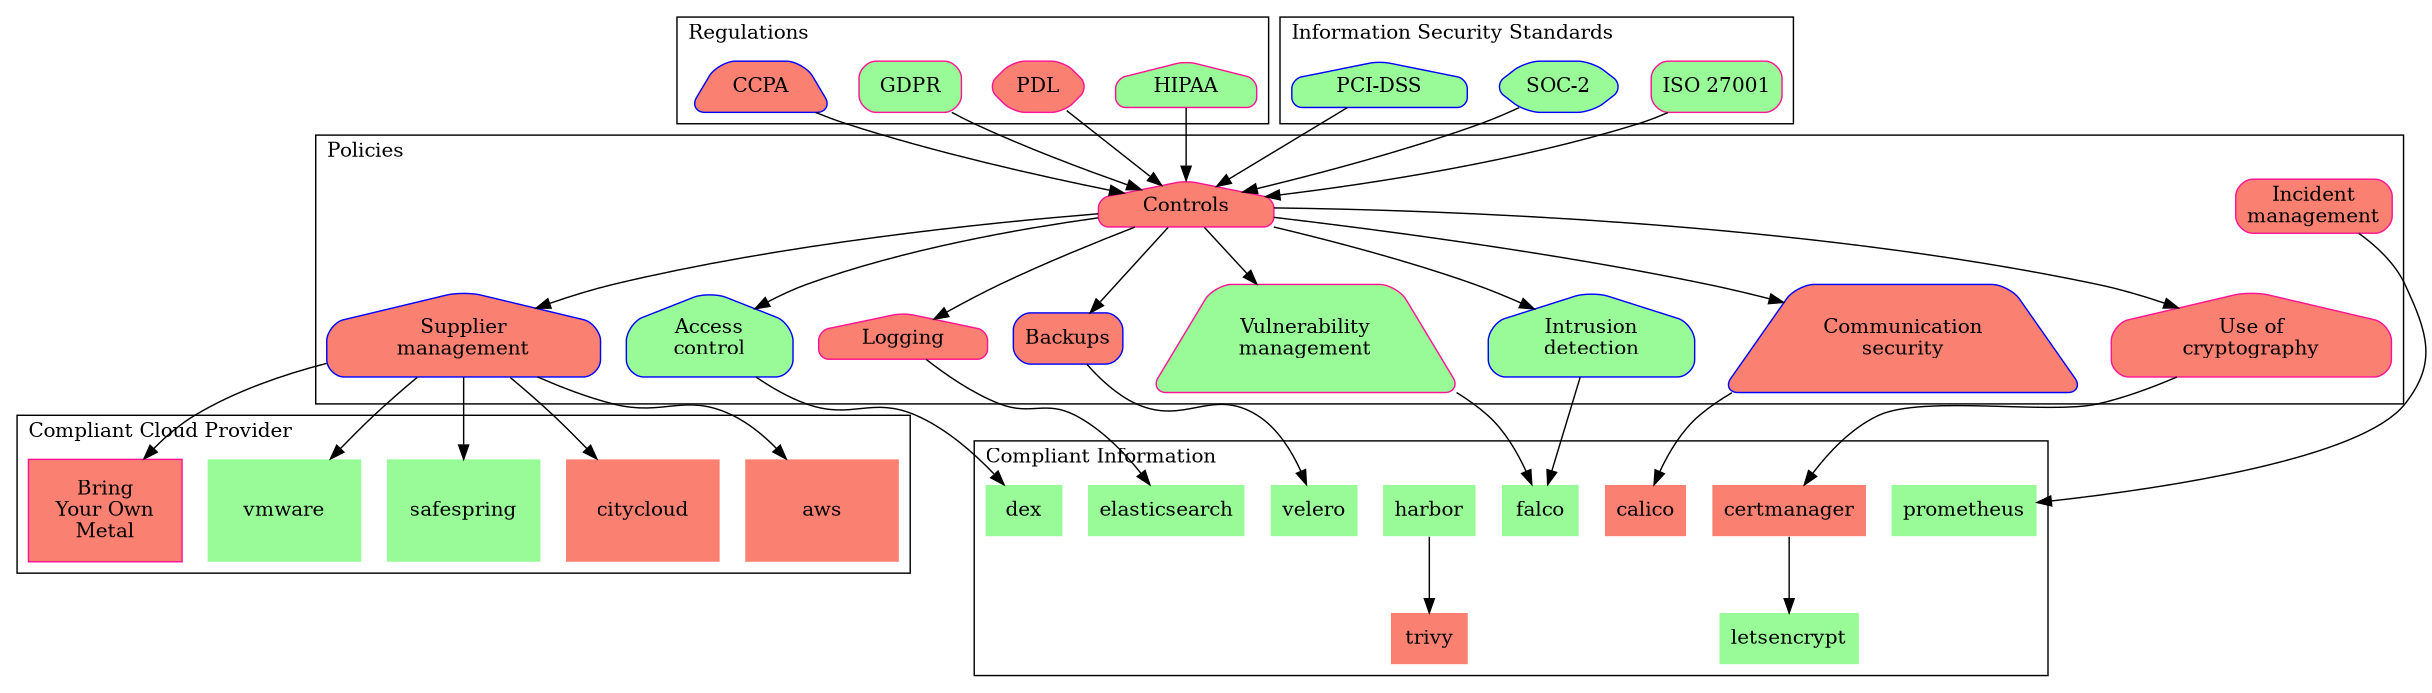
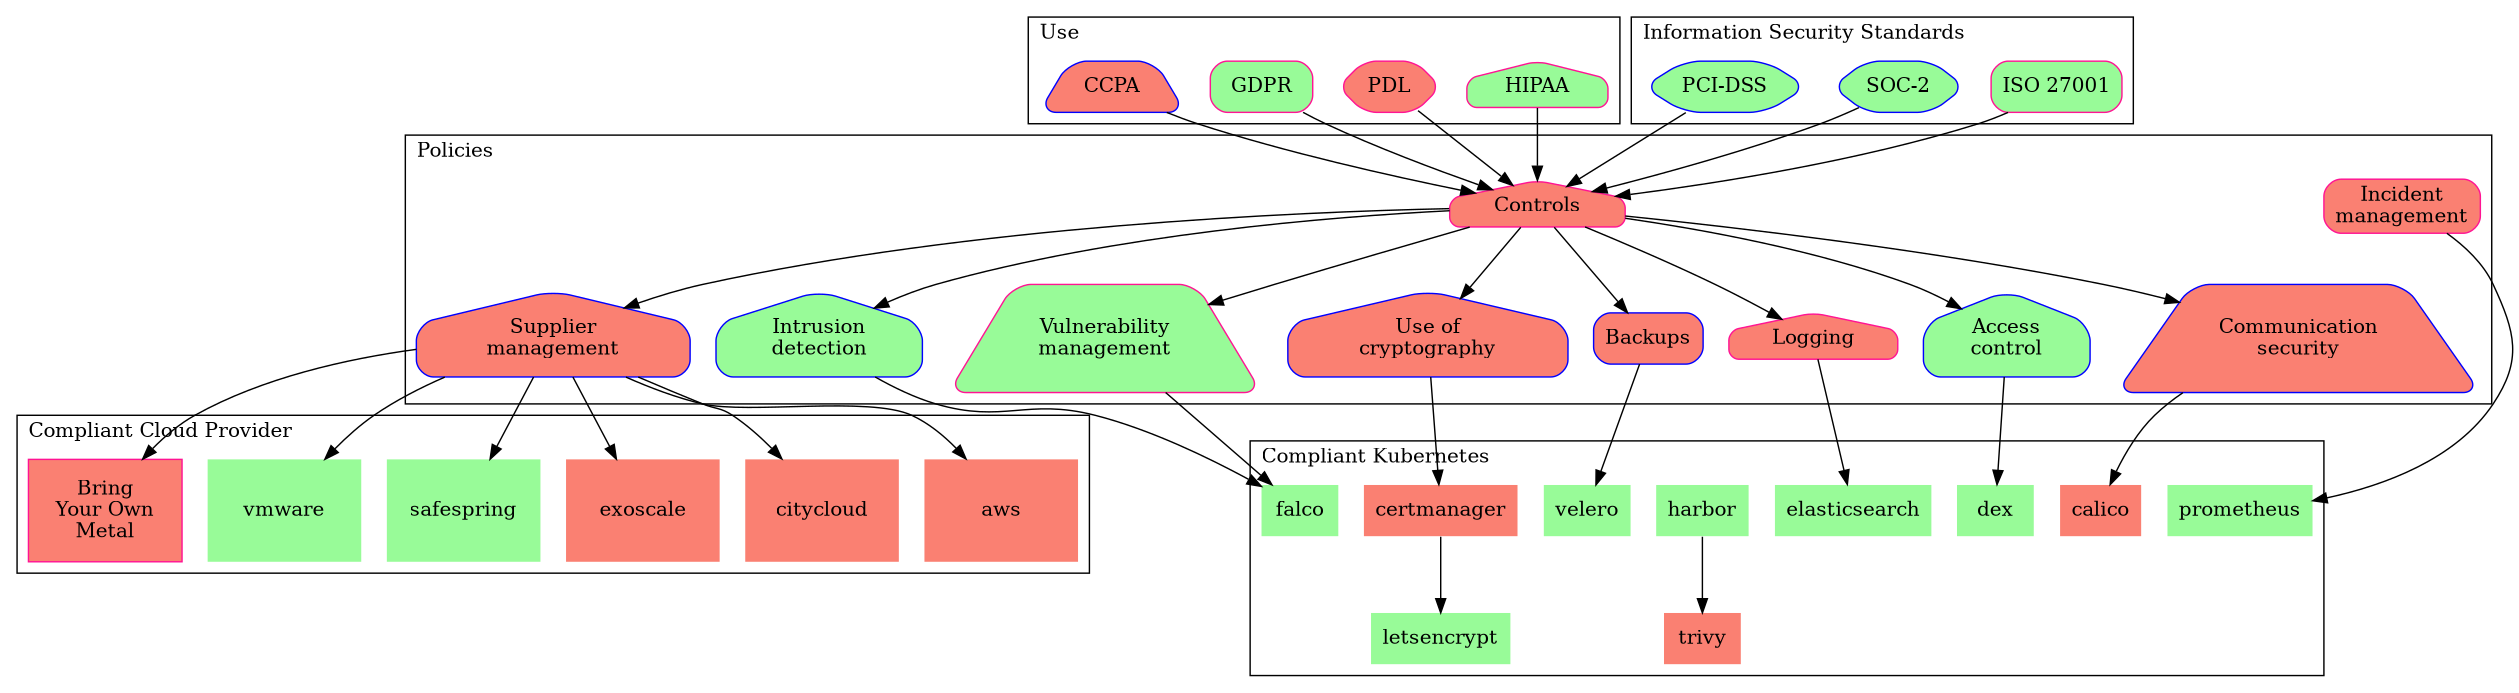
cluster "Regulations": label "Regulations" -> "Use"
node "PCI-DSS": shape house -> hexagon
node "Use of cryptography": color deeppink -> blue
cluster "Compliant Information": label "Compliant Information" -> "Compliant Kubernetes"
node "exoscale": added
